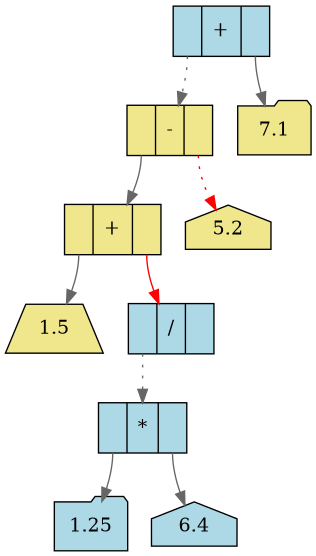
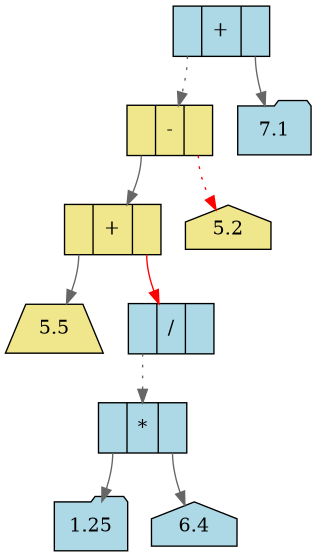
node "7.1": fillcolor khaki -> lightblue
node "1.5": label "1.5" -> "5.5"
